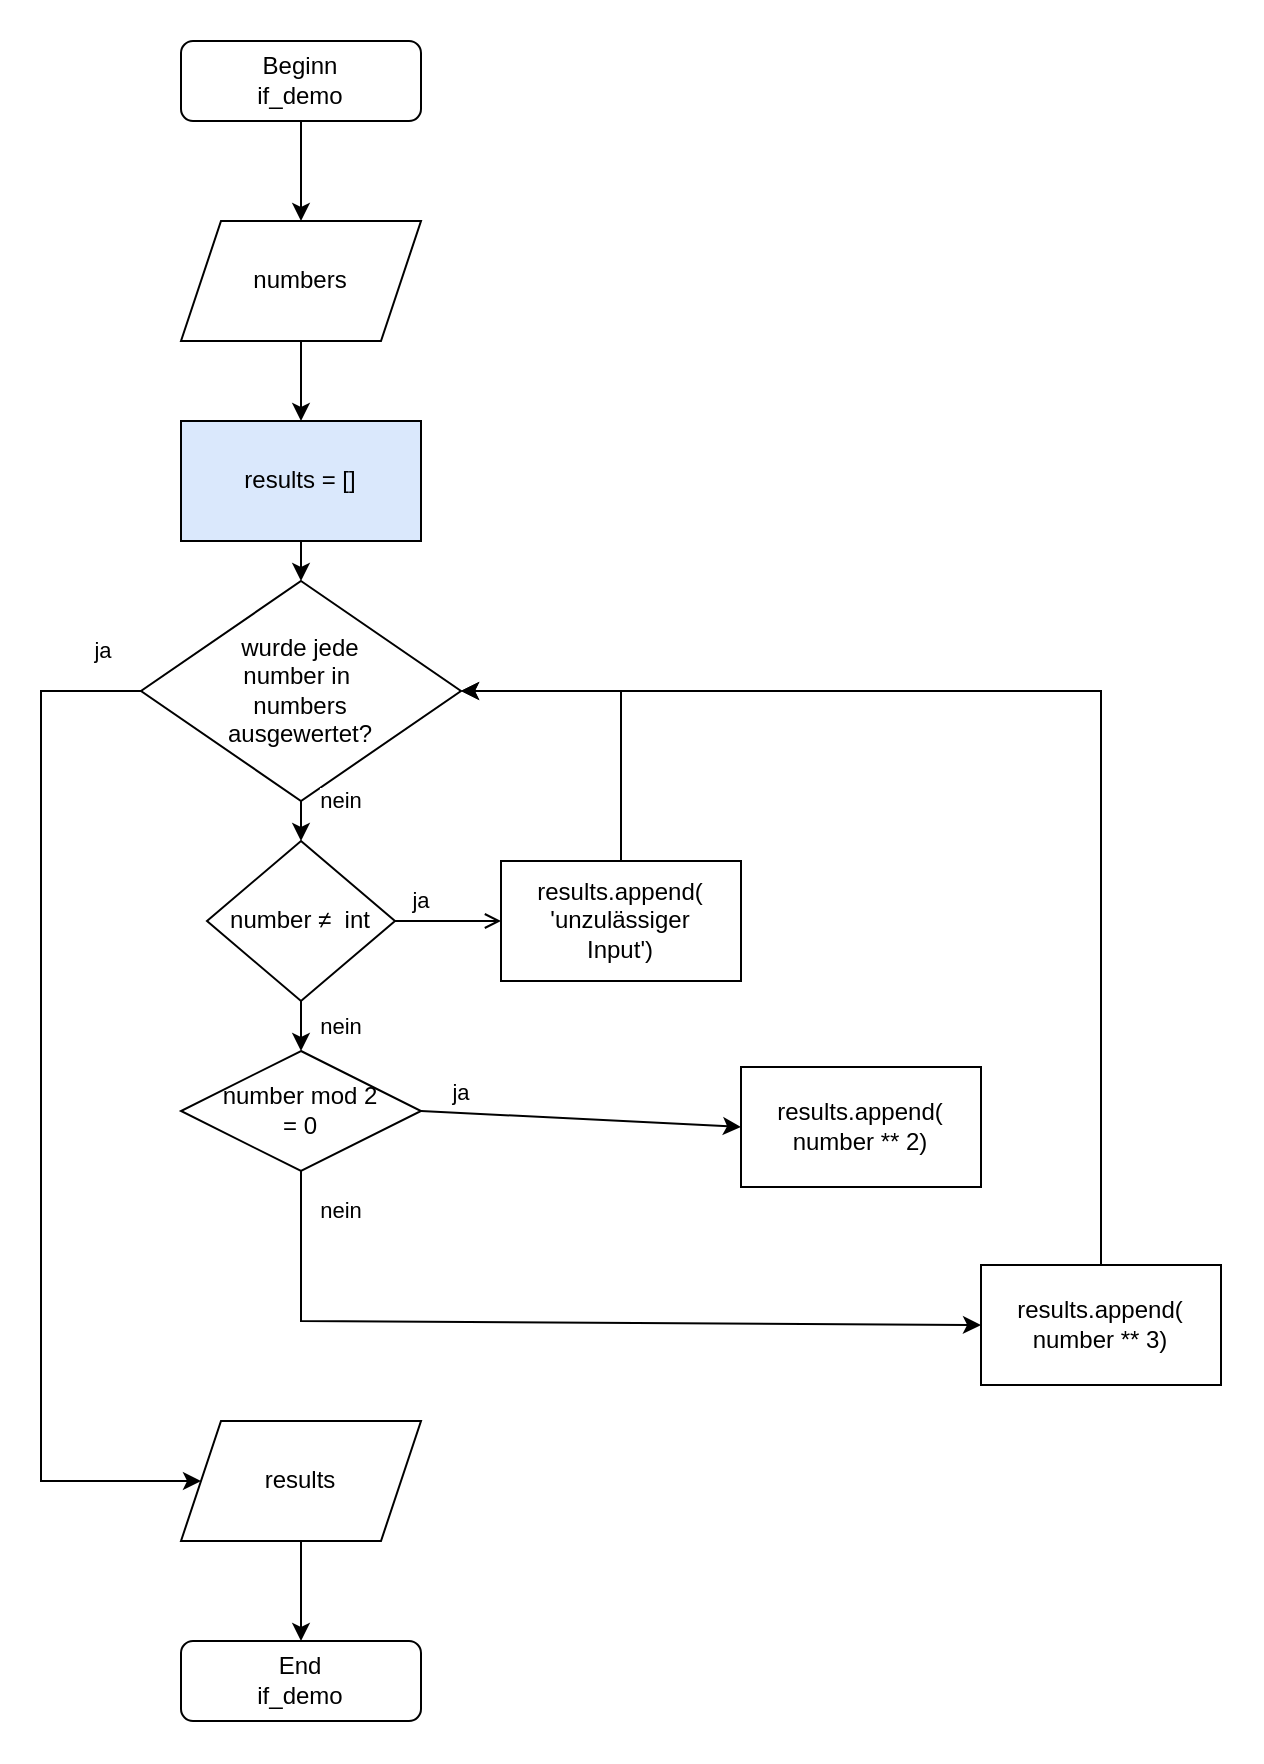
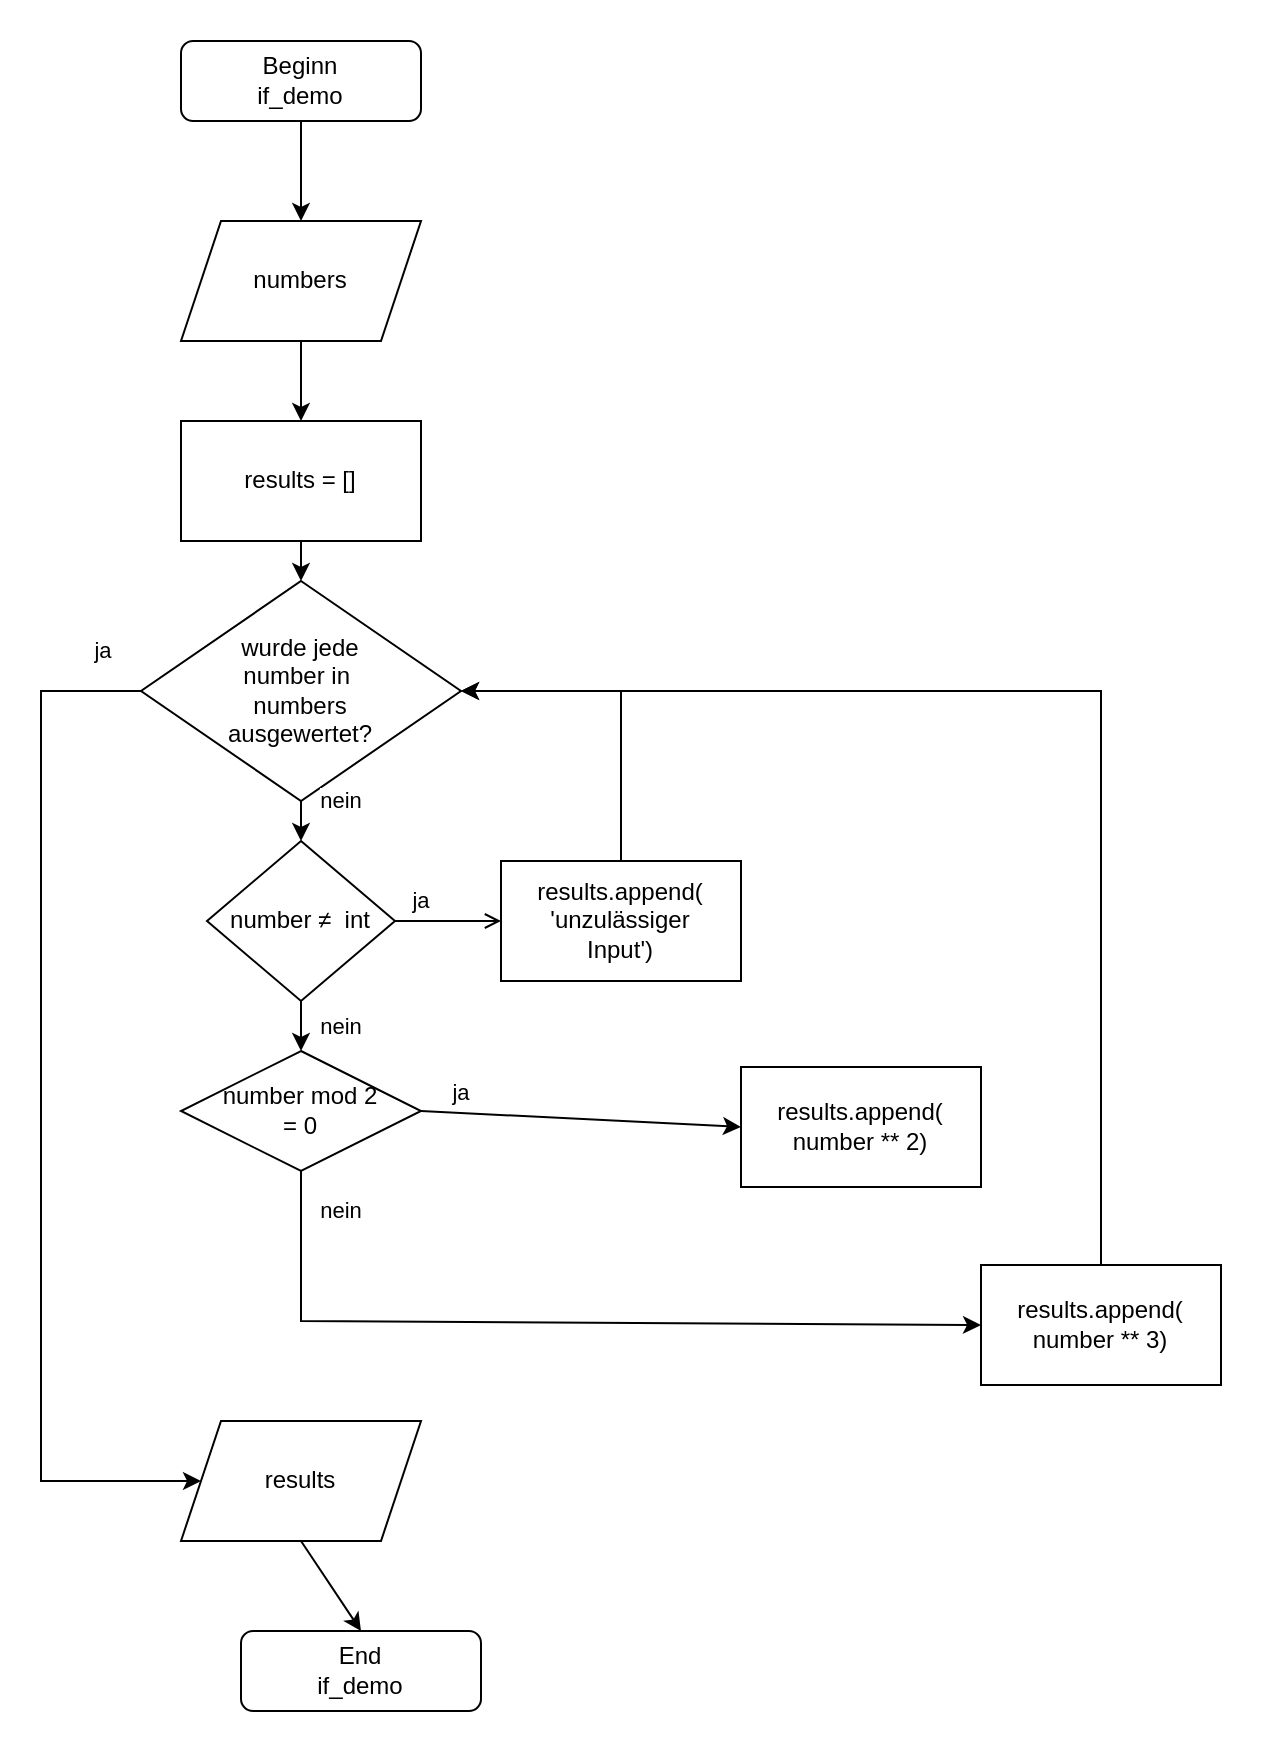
node "results = []": fillcolor #dae8fc -> #ffffff
node "End if_demo": moved (301, 1681) -> (361, 1671)
